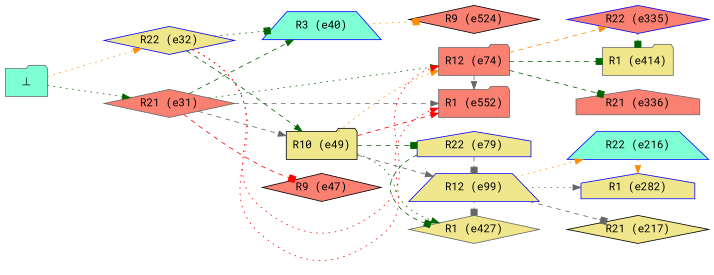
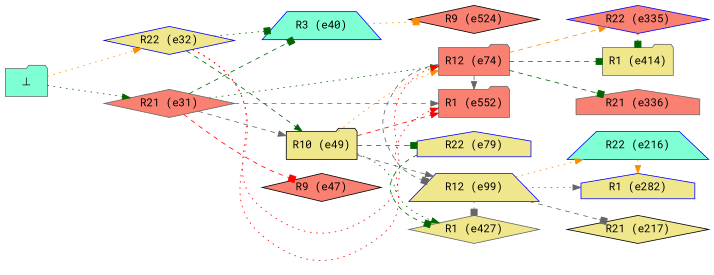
edge "R21 (e31)" -> "R3 (e40)": arrowhead normal -> box
edge "R22 (e79)" -> "R12 (e99)": now "R12 (e74)" -> "R12 (e99)"
